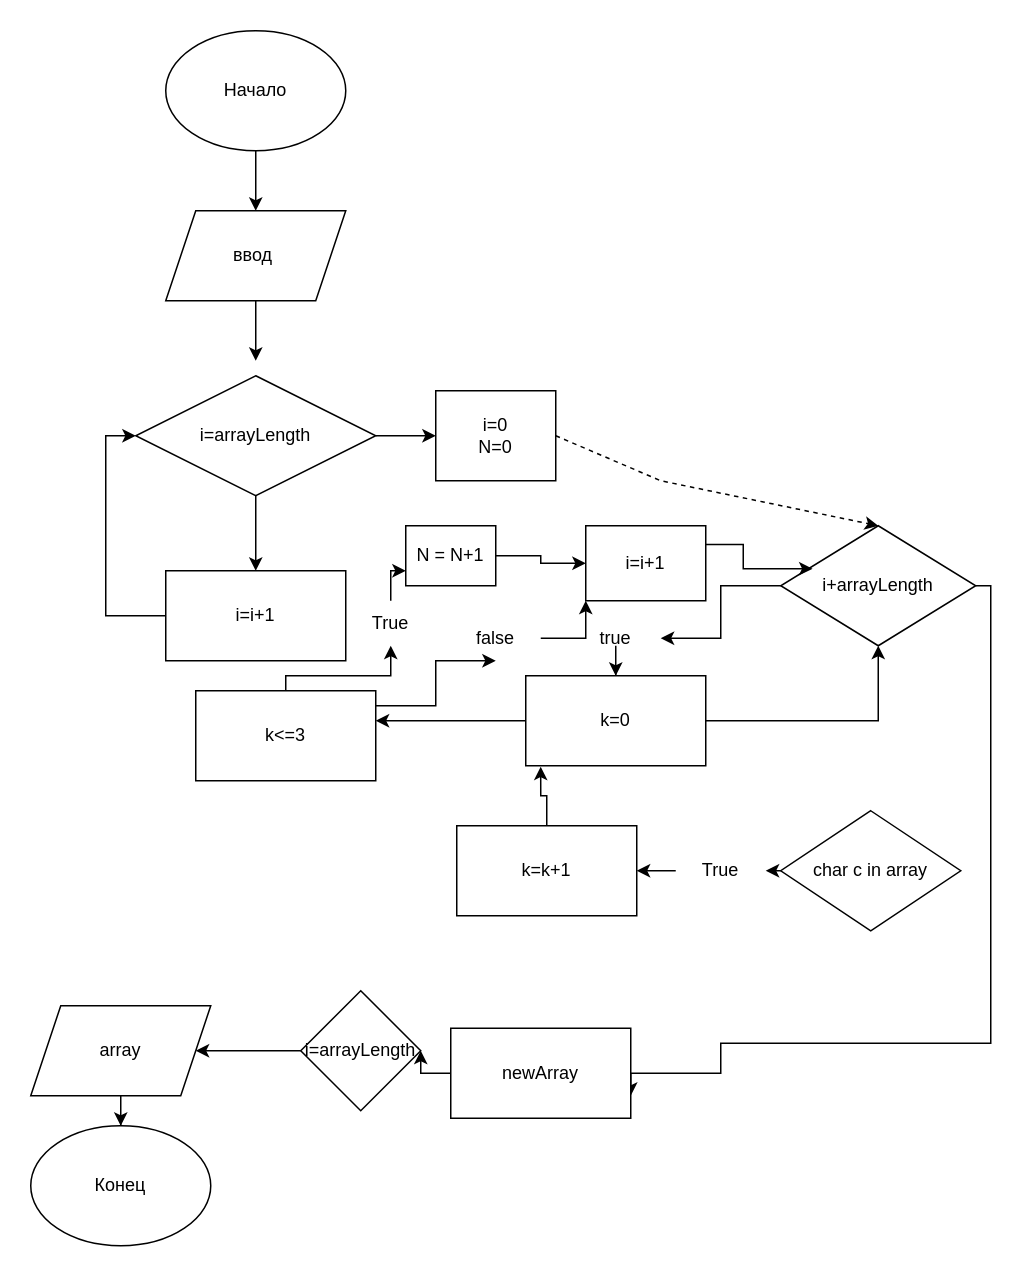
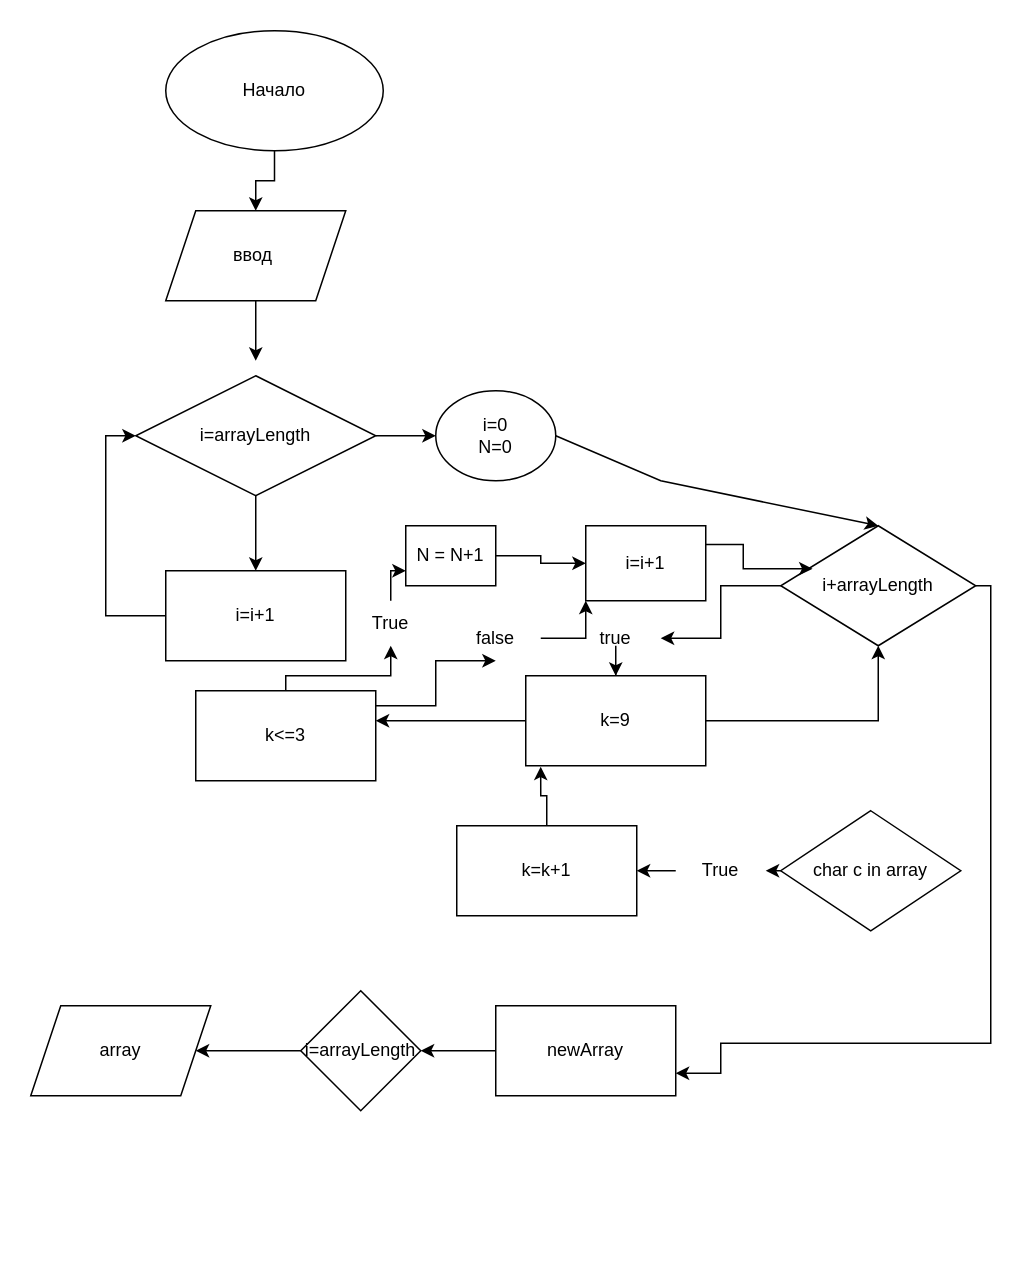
node "Начало": size 180x120 -> 218x120
node "i=0 N=0": shape rectangle -> ellipse
edge "i=0 N=0" -> "i+arrayLength": style dashed -> solid
node "k=0": label "k=0" -> "k=9"
node "newArray": moved (541, 1073) -> (586, 1051)
edge "array" -> "Конец": removed
node "Конец": removed
